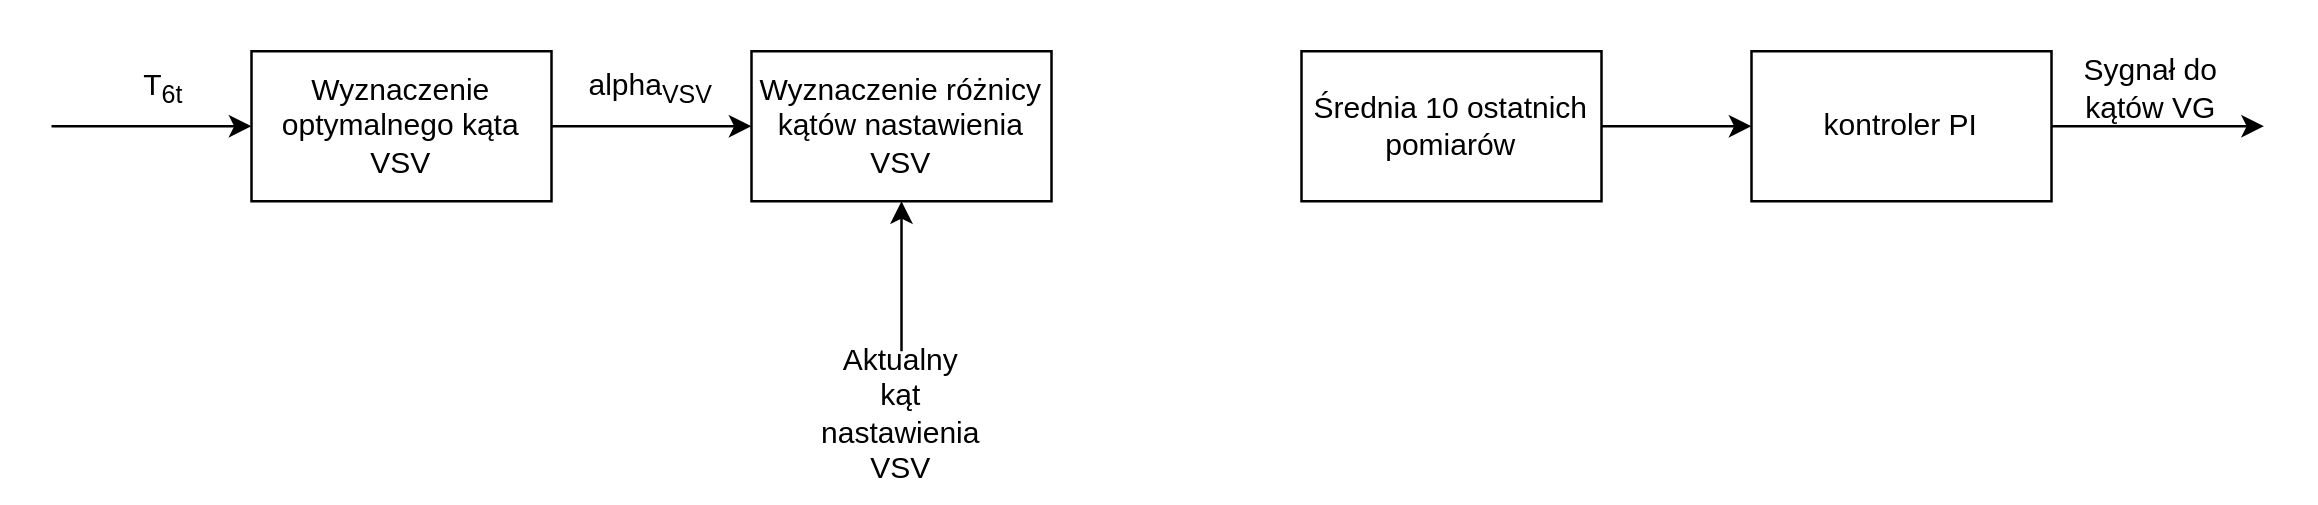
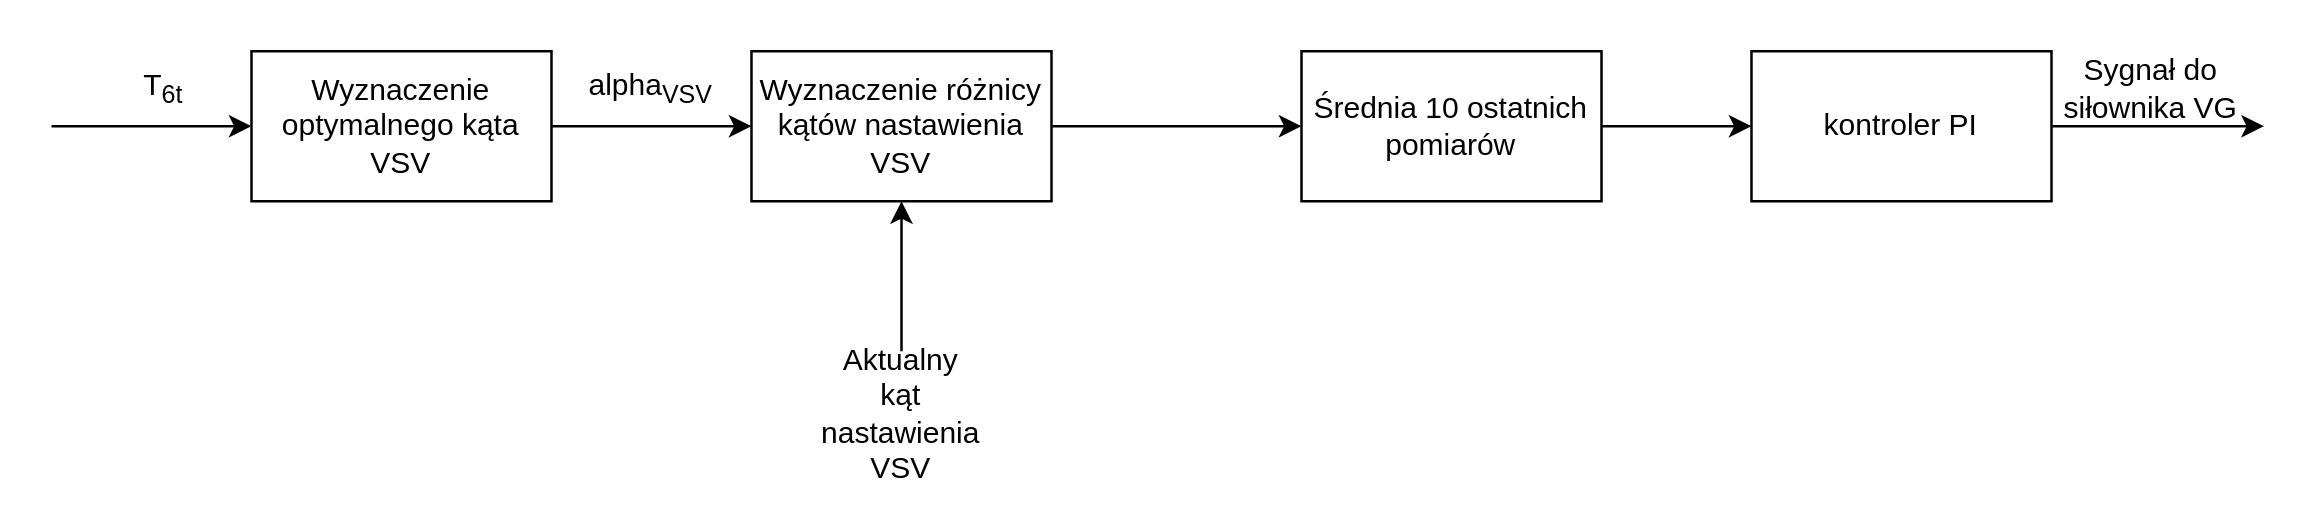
node "Sygnał do kątów VG": label "Sygnał do kątów VG" -> "Sygnał do siłownika VG"
edge "Wyznaczenie różnicy kątów nastawienia VSV" -> "Średnia 10 ostatnich pomiarów": added
